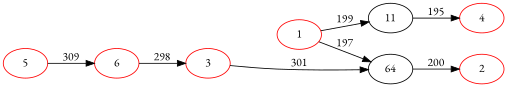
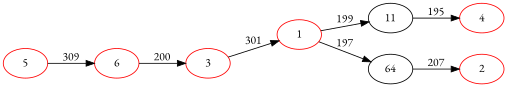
edge "6" -> "3": label "298" -> "200"
edge "64" -> "2": label "200" -> "207"
edge "3" -> "64": now "3" -> "1"
